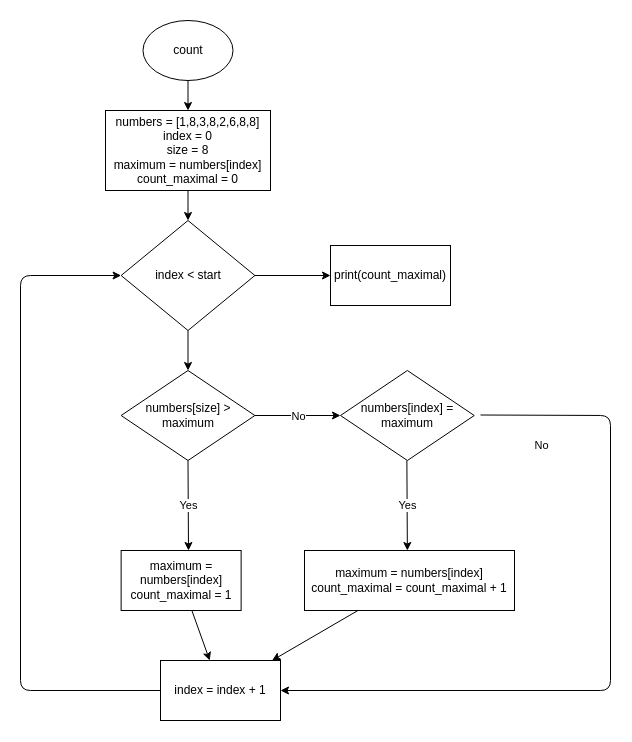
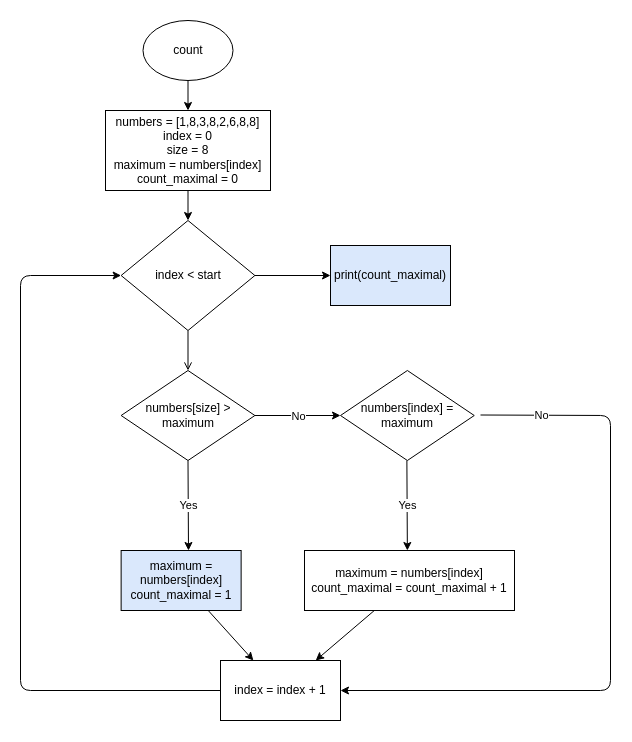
node "print(count_maximal)": fillcolor #ffffff -> #dae8fc
edge "index < start" -> "numbers[size] > maximum": arrowhead classic -> open
node "maximum = numbers[index] count_maximal = 1": fillcolor #ffffff -> #dae8fc
node "index = index + 1": moved (221, 691) -> (281, 691)
